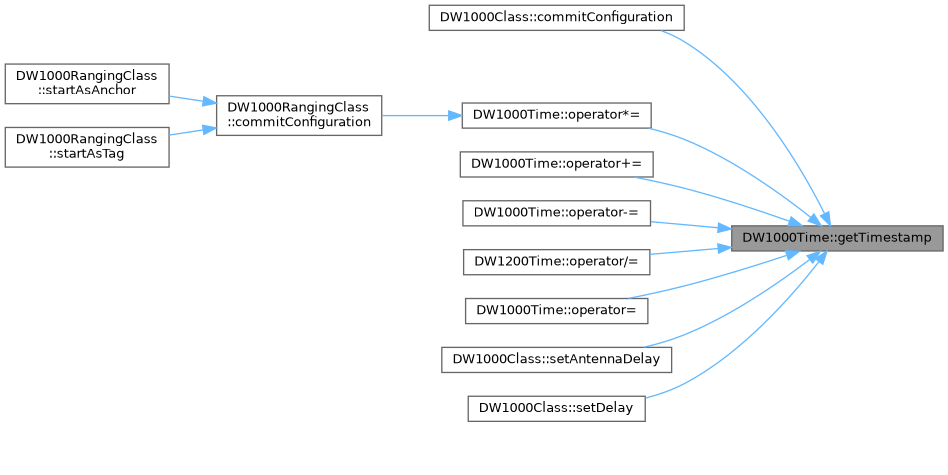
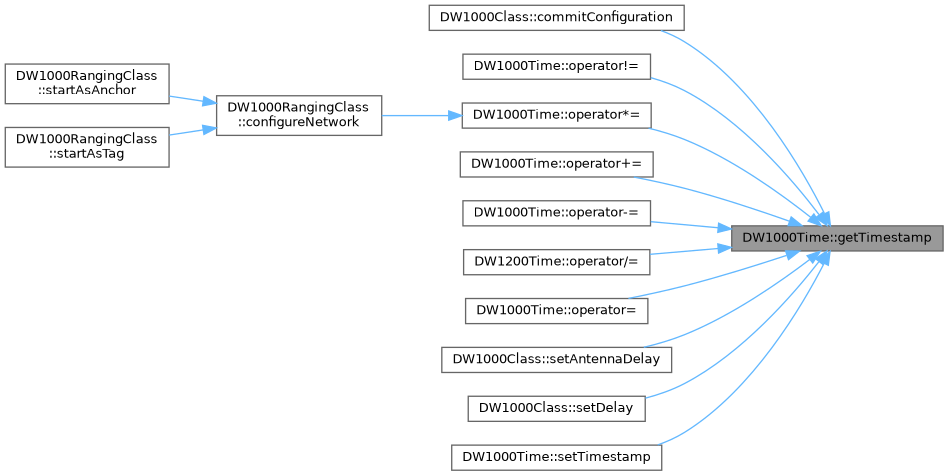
node "DW1000Time::operator!=": added
node "DW1000RangingClass ::commitConfiguration": label "DW1000RangingClass ::commitConfiguration" -> "DW1000RangingClass ::configureNetwork"
node "DW1000Time::setTimestamp": added
